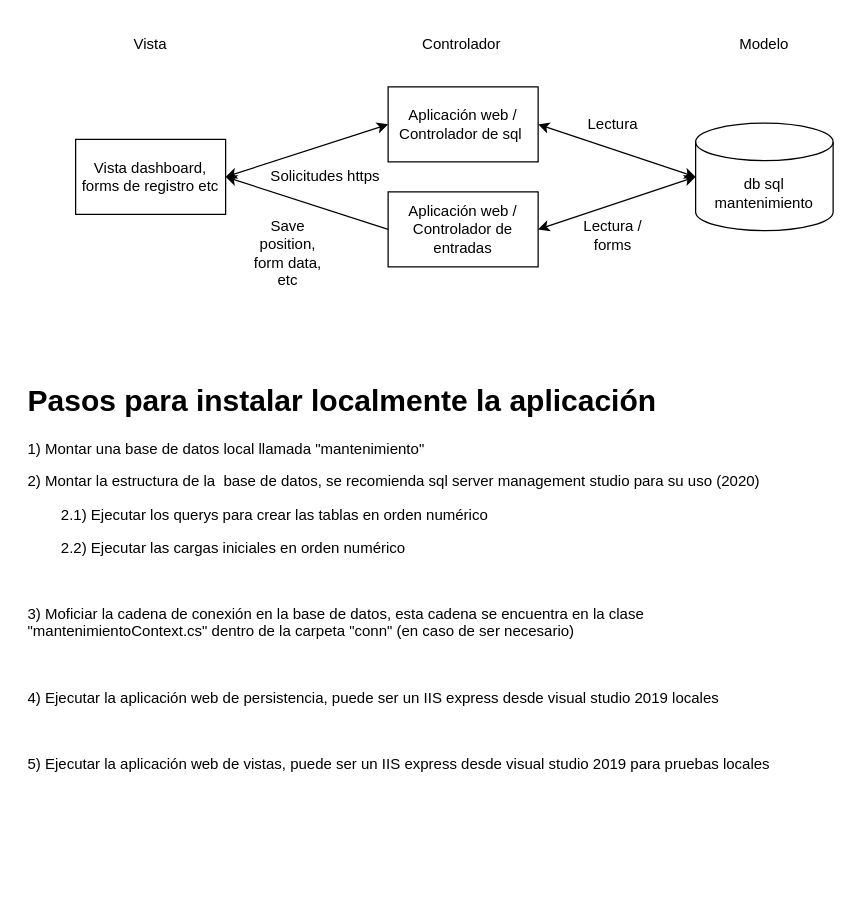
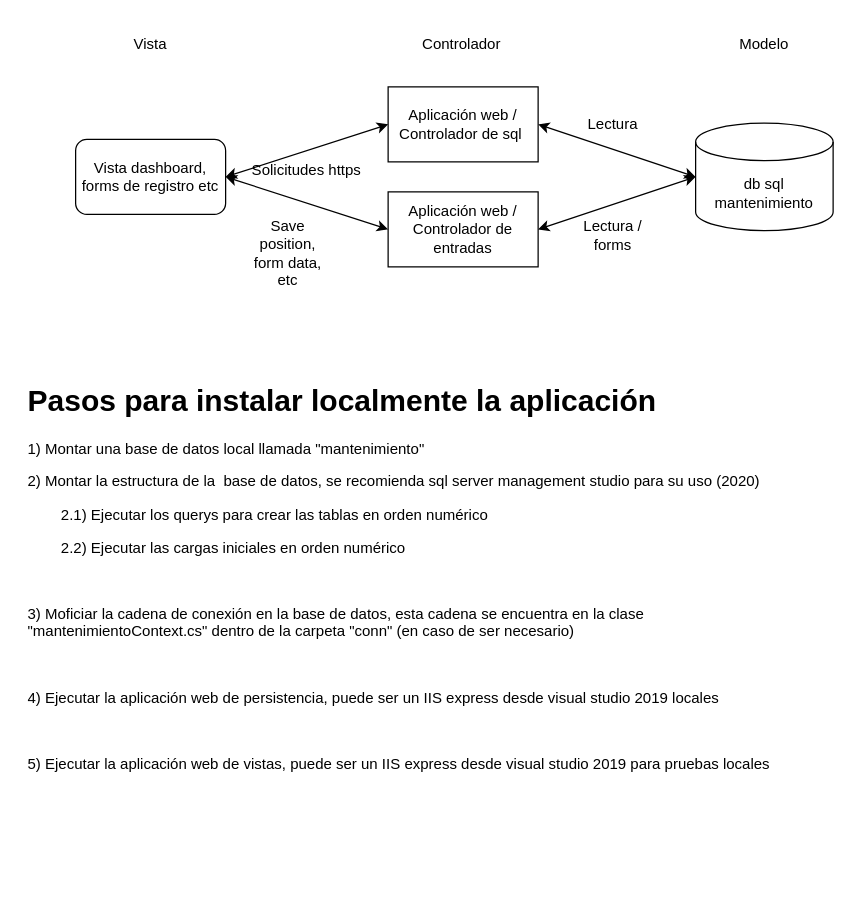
node "Vista dashboard, forms de registro etc": shape rectangle -> rounded rectangle
node "Solicitudes https": moved (326, 177) -> (307, 171)
edge "Aplicación web / Controlador de entradas" -> "Vista dashboard, forms de registro etc": arrowhead none -> classic
